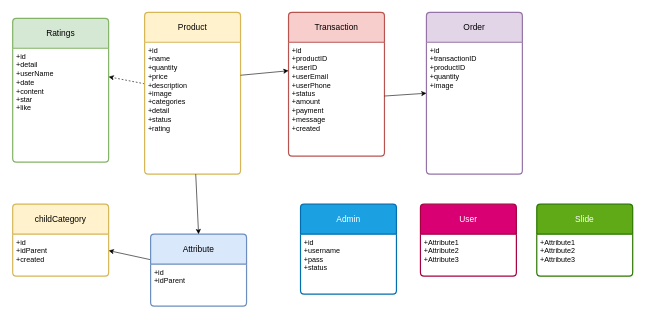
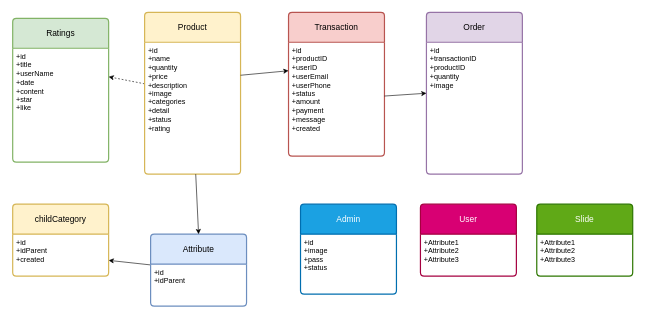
node "+id +detail +userName +date +content +star +like": label "+id +detail +userName +date +content +star +like" -> "+id +title +userName +date +content +star +like"
edge "Attribute" -> "childCategory": now "Attribute" -> "+id +idParent +created"
node "+id +username +pass +status": label "+id +username +pass +status" -> "+id +image +pass +status"
